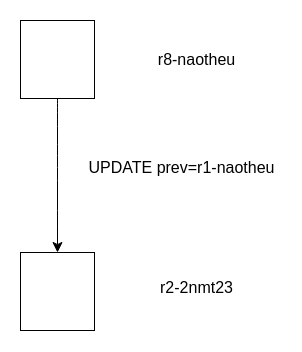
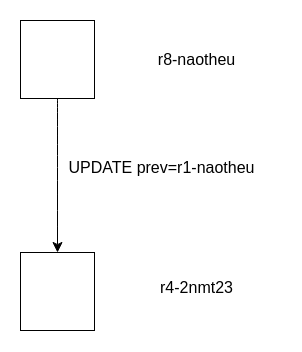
node "UPDATE prev=r1-naotheu": moved (182, 168) -> (162, 168)
node "r2-2nmt23": label "r2-2nmt23" -> "r4-2nmt23"
